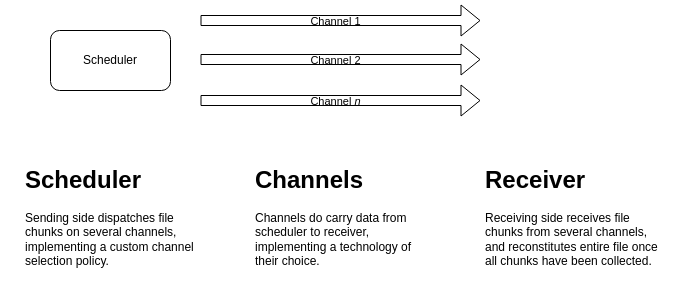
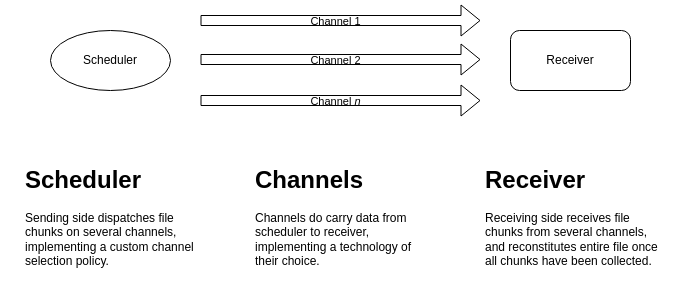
node "Scheduler": shape rounded rectangle -> ellipse
node "Receiver": added
